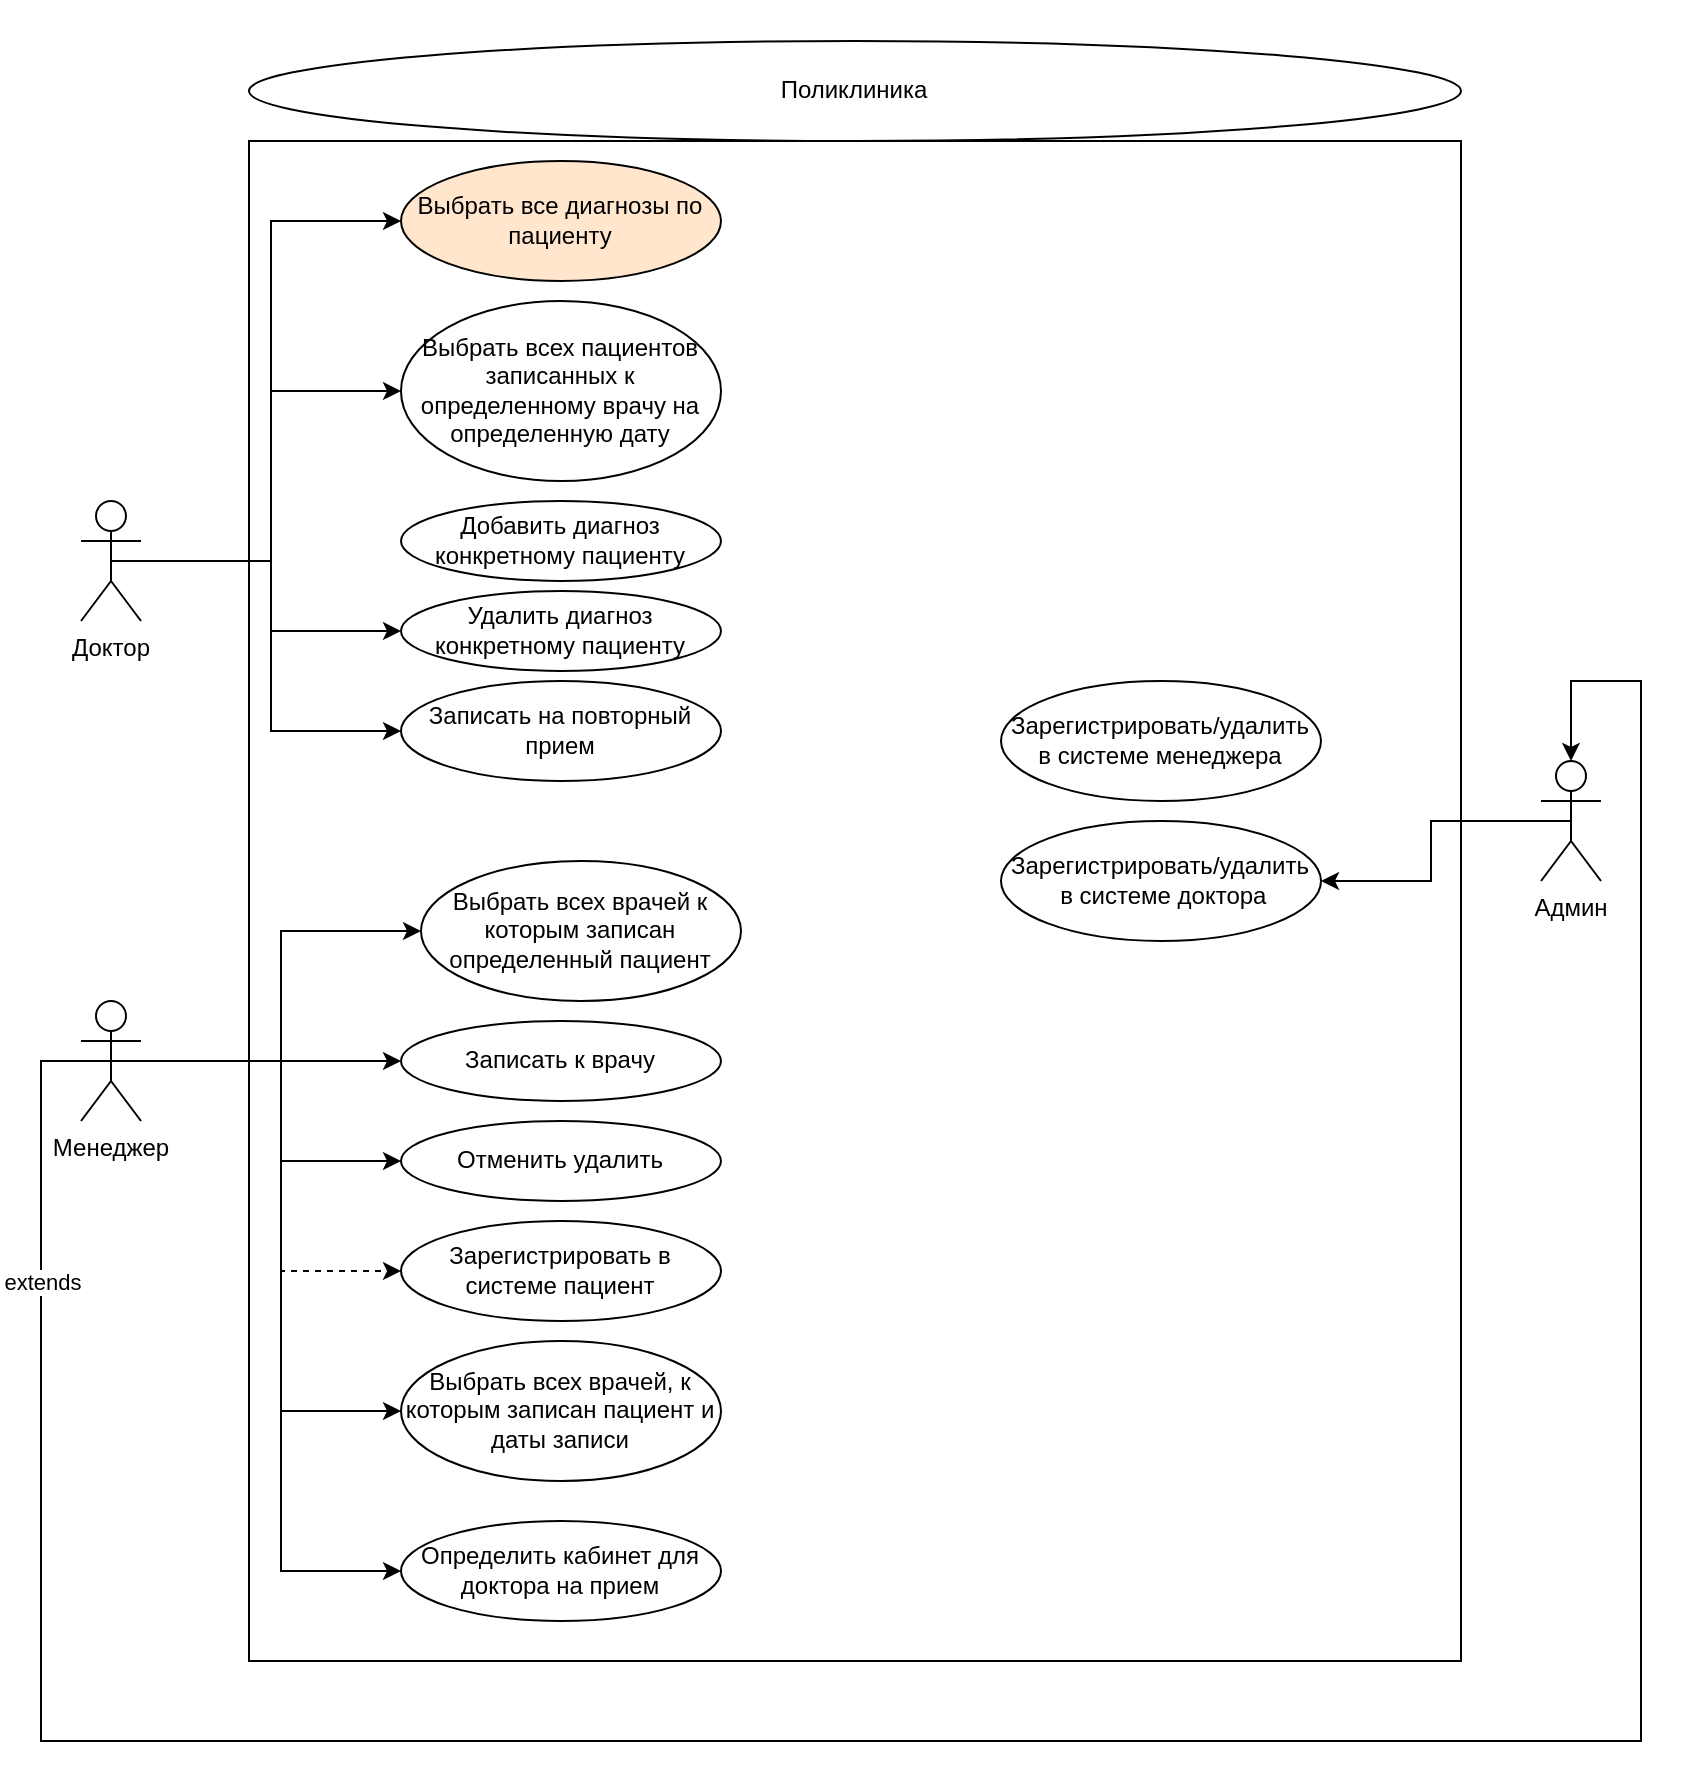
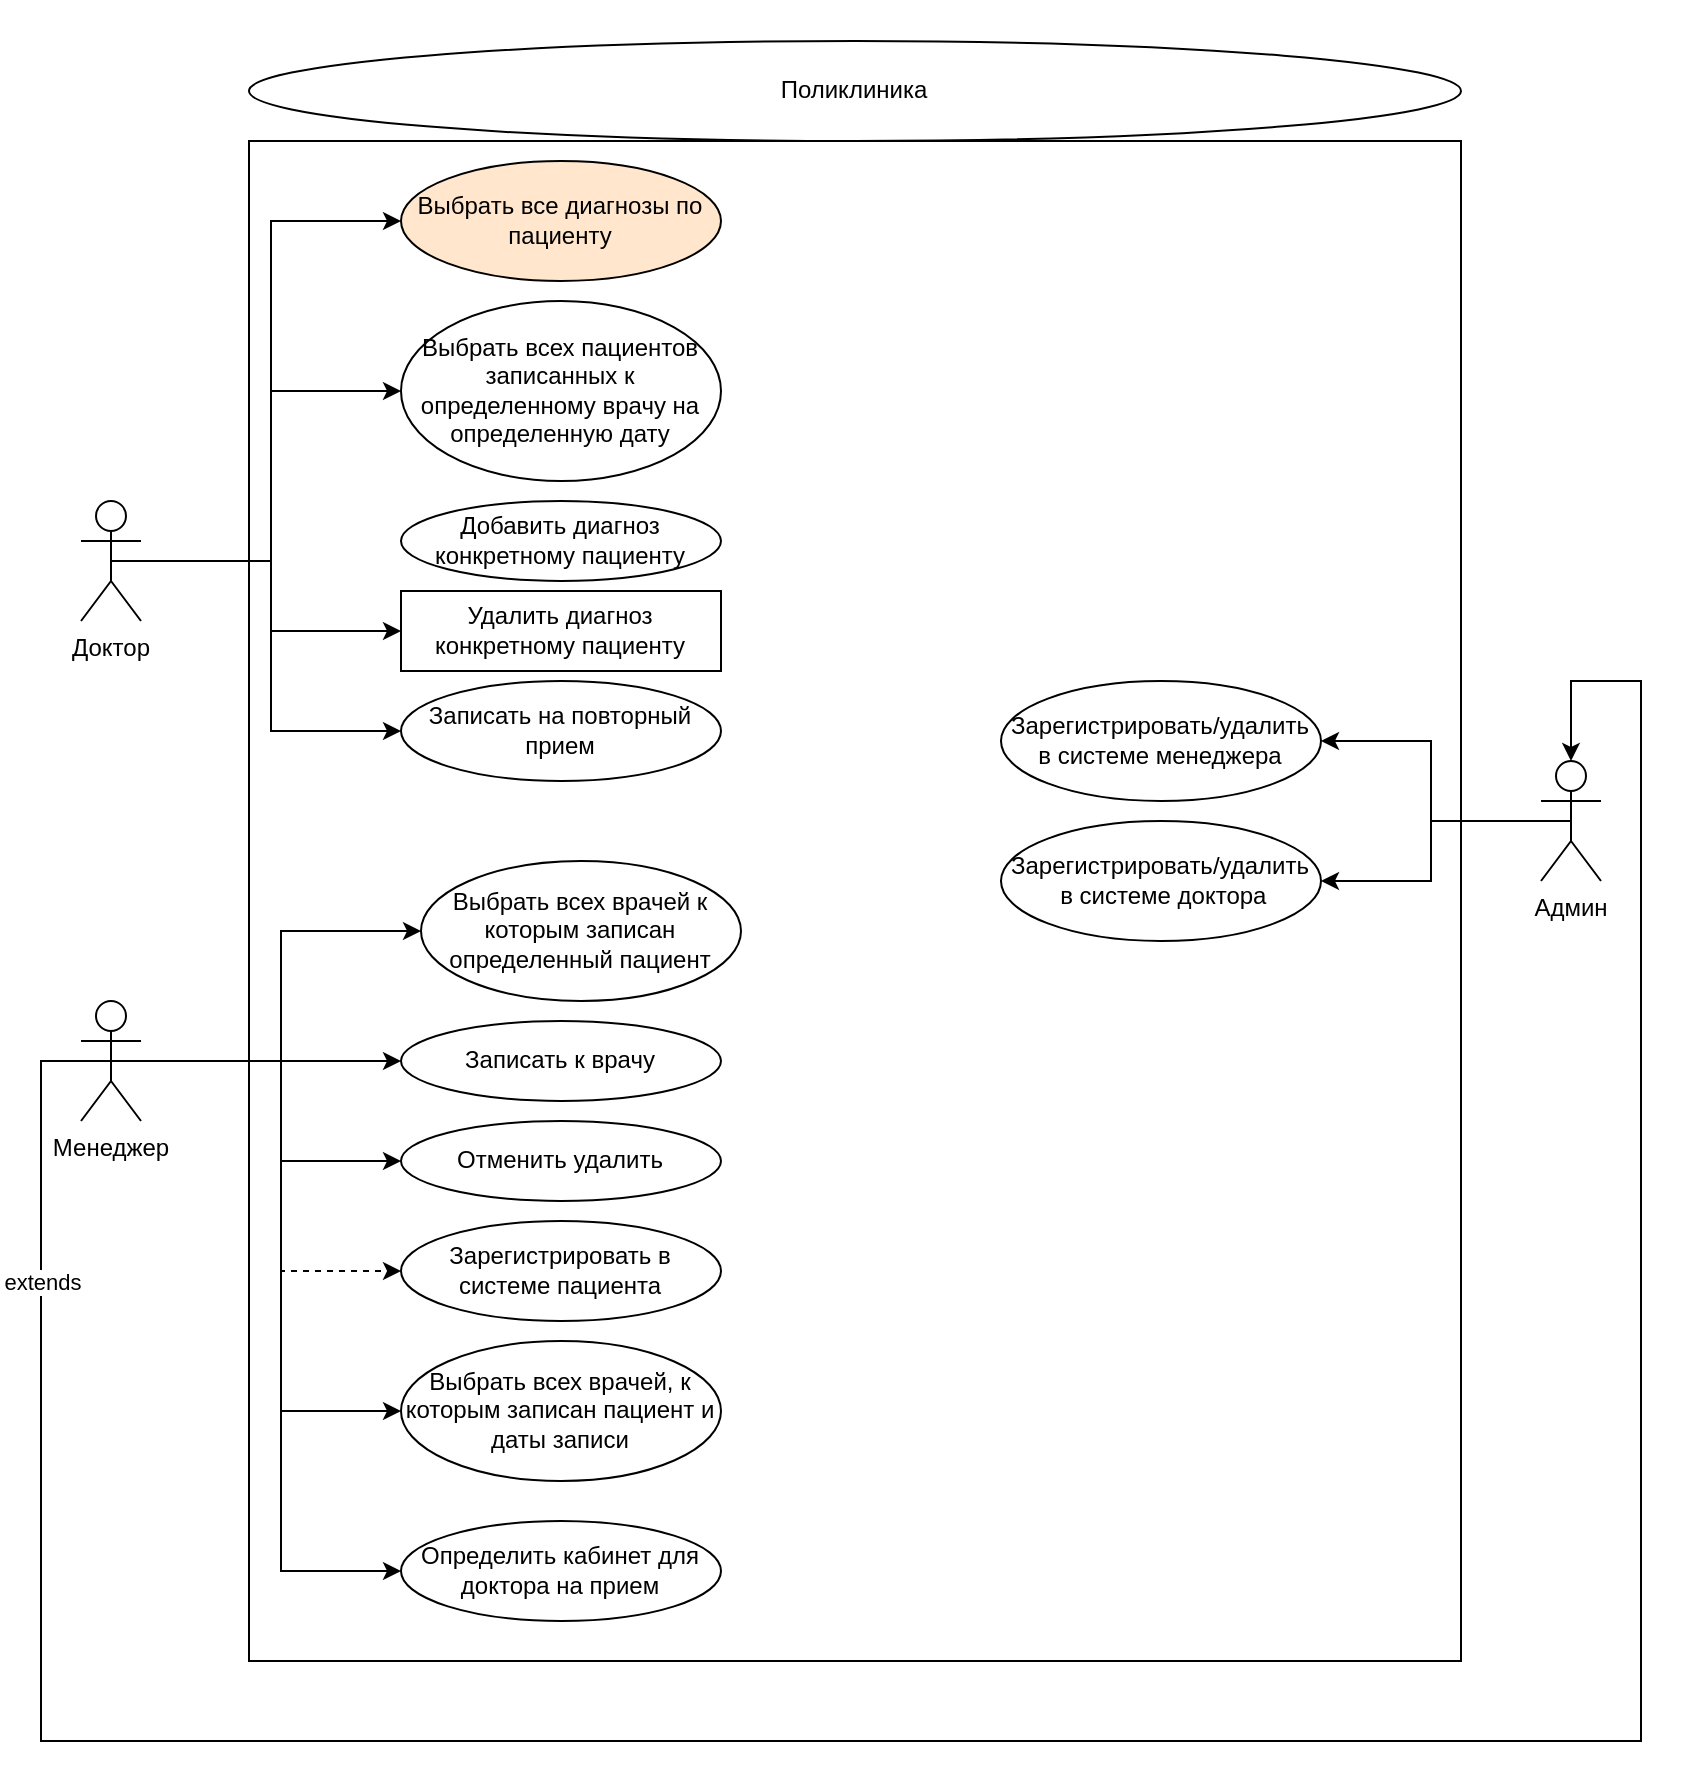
node "Удалить диагноз конкретному пациенту": shape ellipse -> rectangle
edge "Админ" -> "Зарегистрировать/удалить в системе менеджера": added
node "Зарегистрировать в системе пациент": label "Зарегистрировать в системе пациент" -> "Зарегистрировать в системе пациента"
